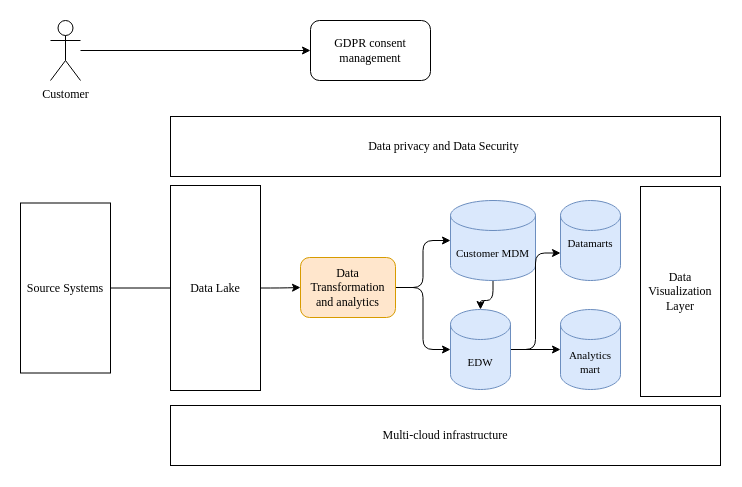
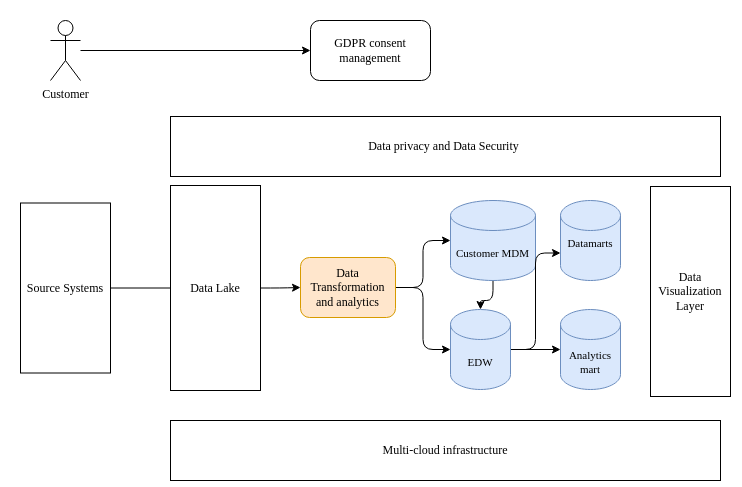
node "Data Visualization Layer": moved (681, 292) -> (691, 292)
node "Multi-cloud infrastructure": moved (446, 436) -> (446, 451)
